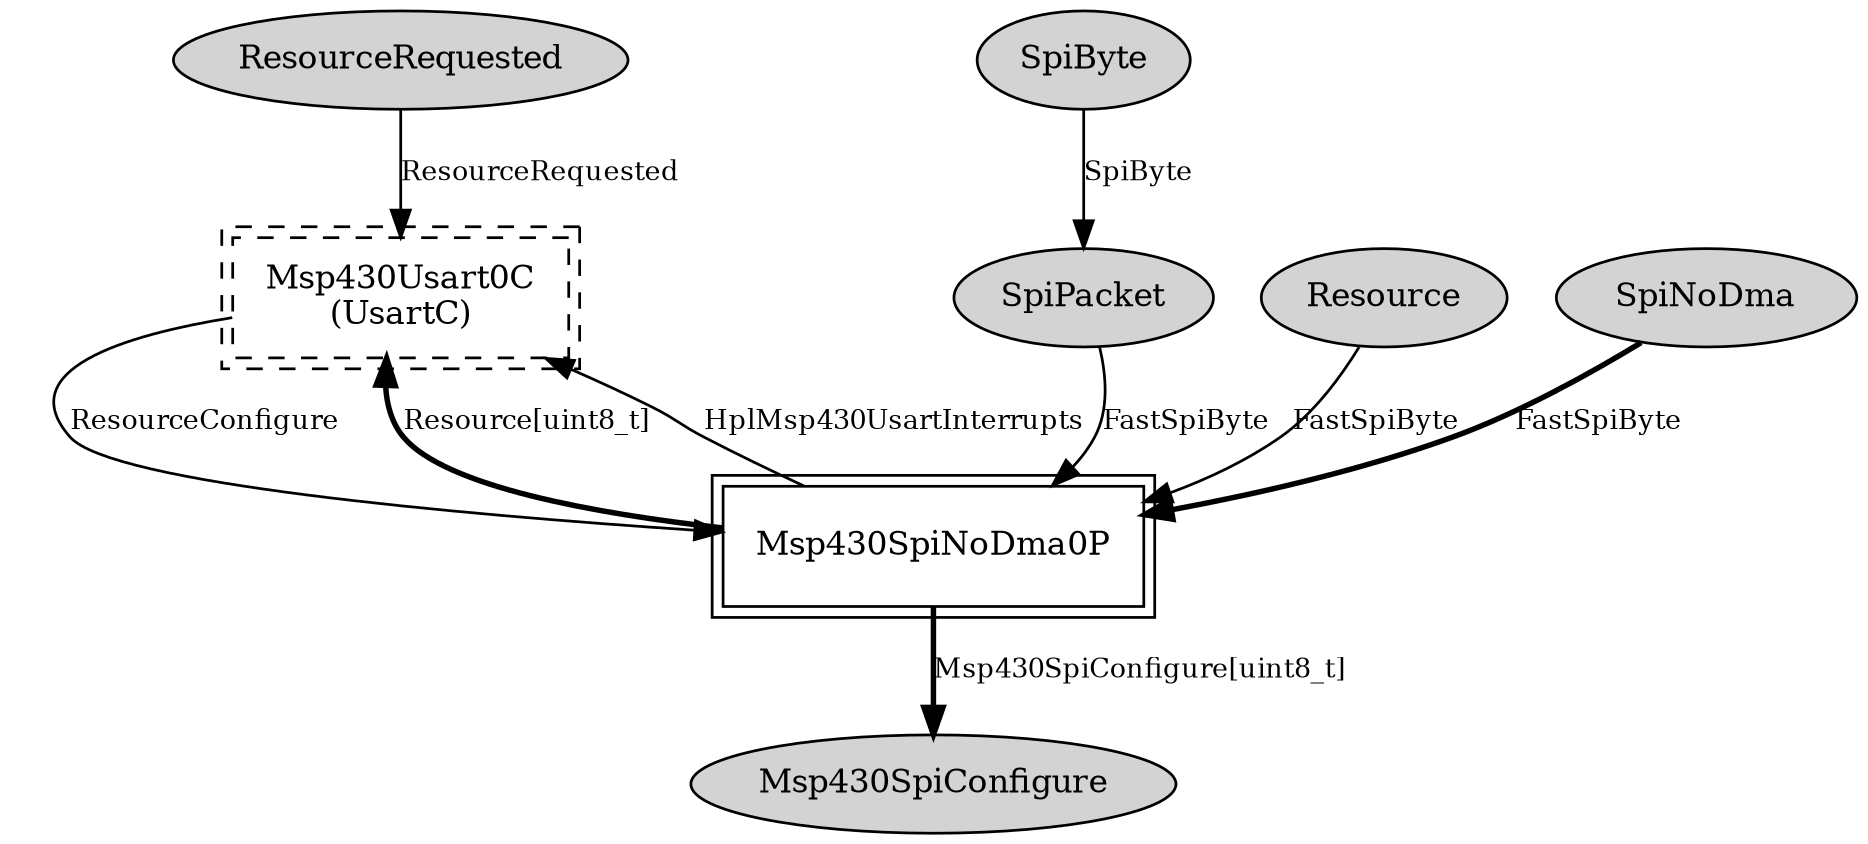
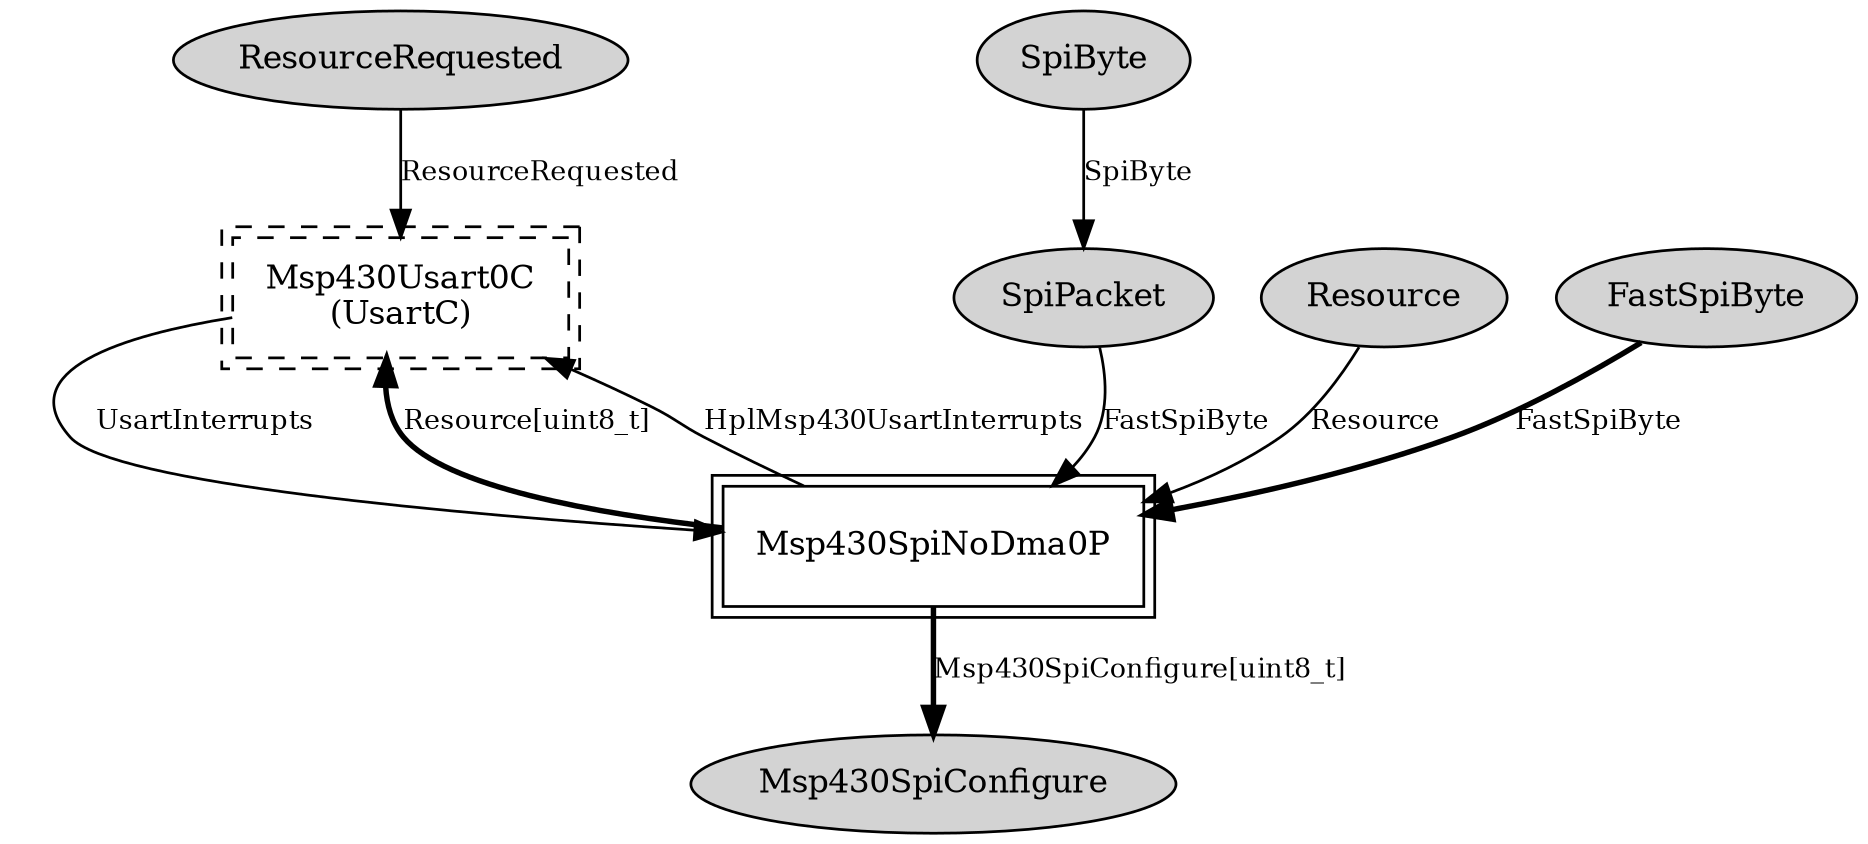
node "SpiNoDma": label "SpiNoDma" -> "FastSpiByte"
edge "Msp430Usart0C (UsartC)" -> "Msp430SpiNoDma0P": label "ResourceConfigure" -> "UsartInterrupts"
edge "Resource" -> "Msp430SpiNoDma0P": label "FastSpiByte" -> "Resource"
